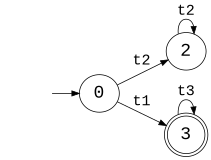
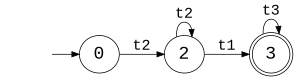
edge "0" -> "3": now "2" -> "3"
